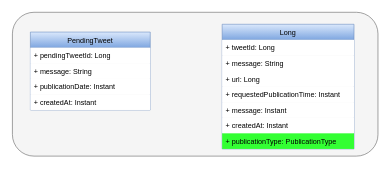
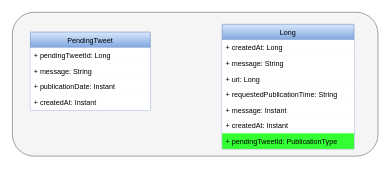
node "+ tweetId: Long": label "+ tweetId: Long" -> "+ createdAt: Long"
node "+ requestedPublicationTime: Instant": label "+ requestedPublicationTime: Instant" -> "+ requestedPublicationTime: String"
node "+ publicationType: PublicationType": label "+ publicationType: PublicationType" -> "+ pendingTweetId: PublicationType"
